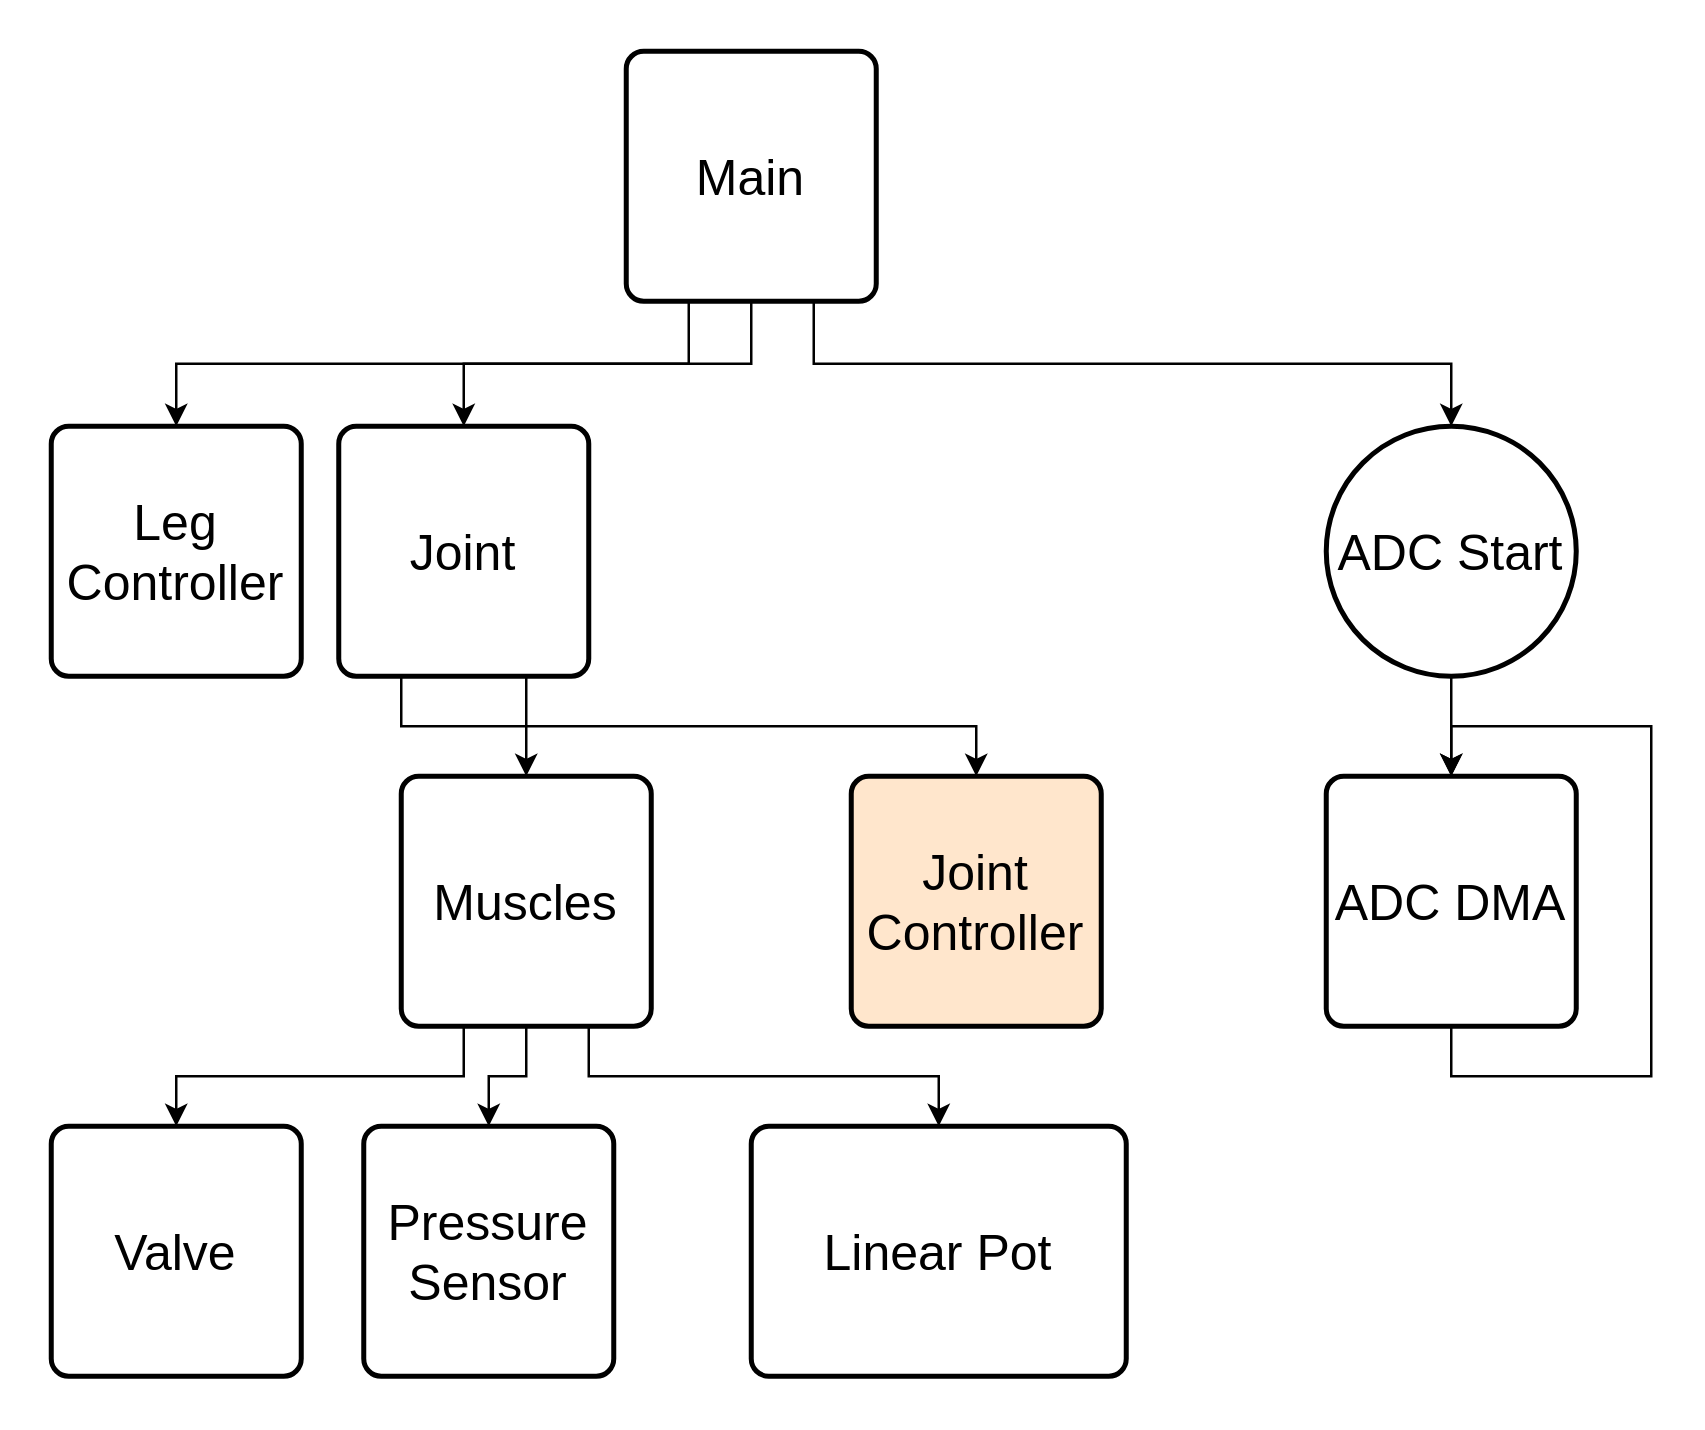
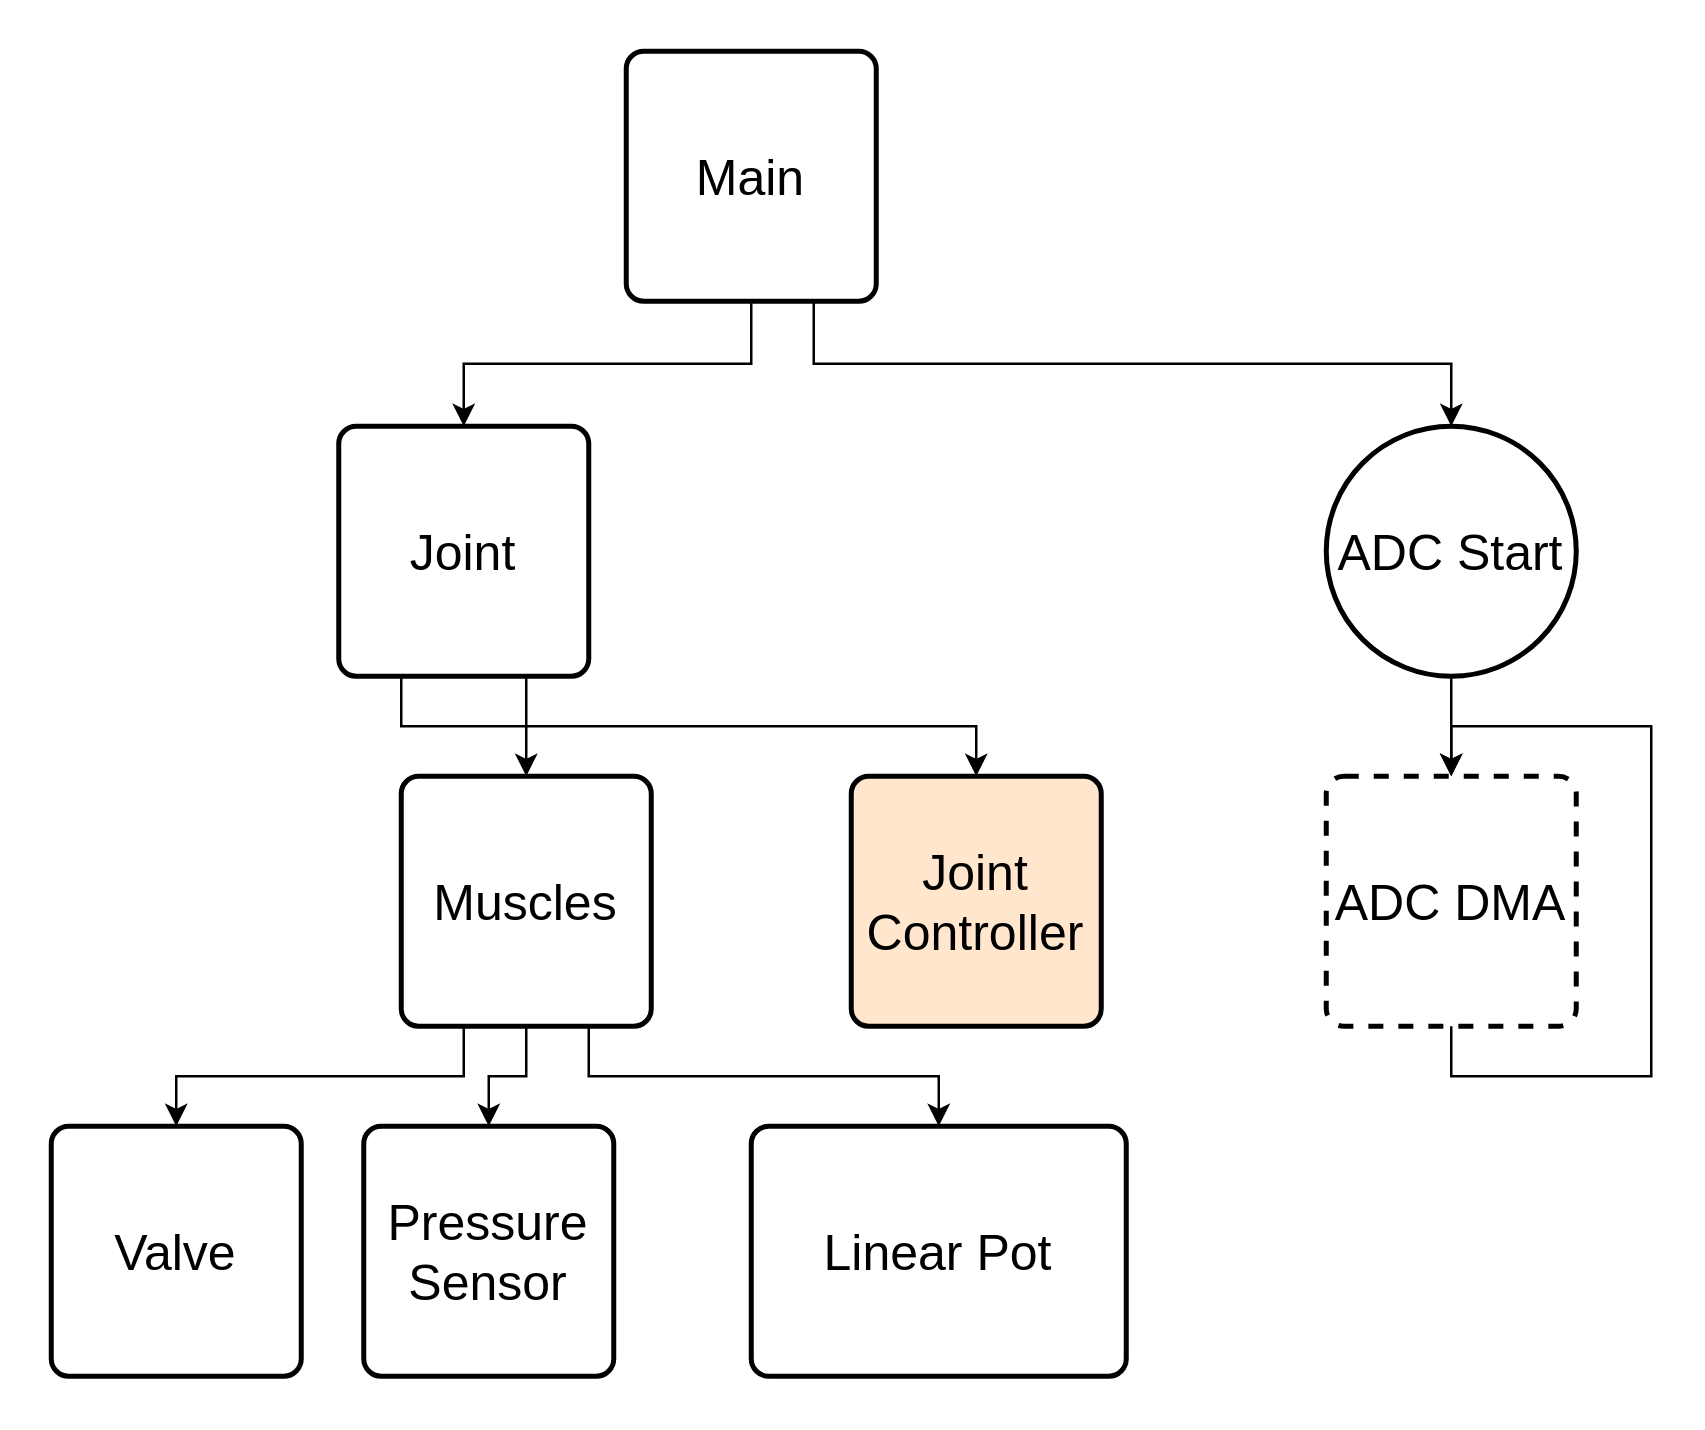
edge "Main" -> "Leg Controller": removed
node "Leg Controller": removed
node "ADC DMA": style solid -> dashed
